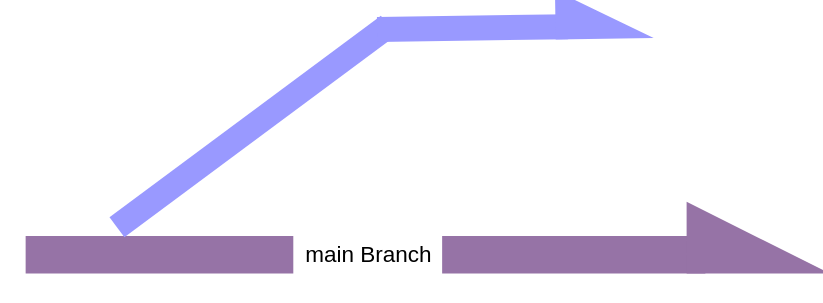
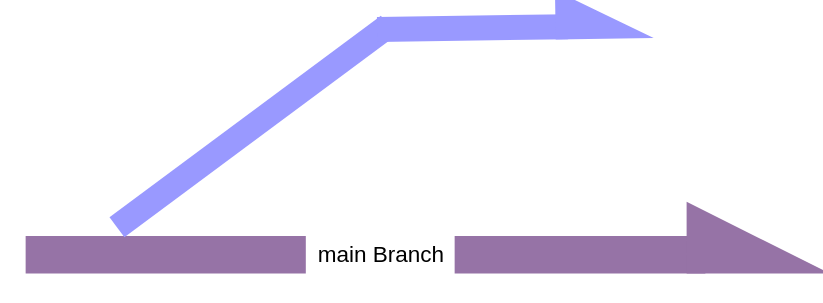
node "main Branch": moved (368, 254) -> (380, 254)
